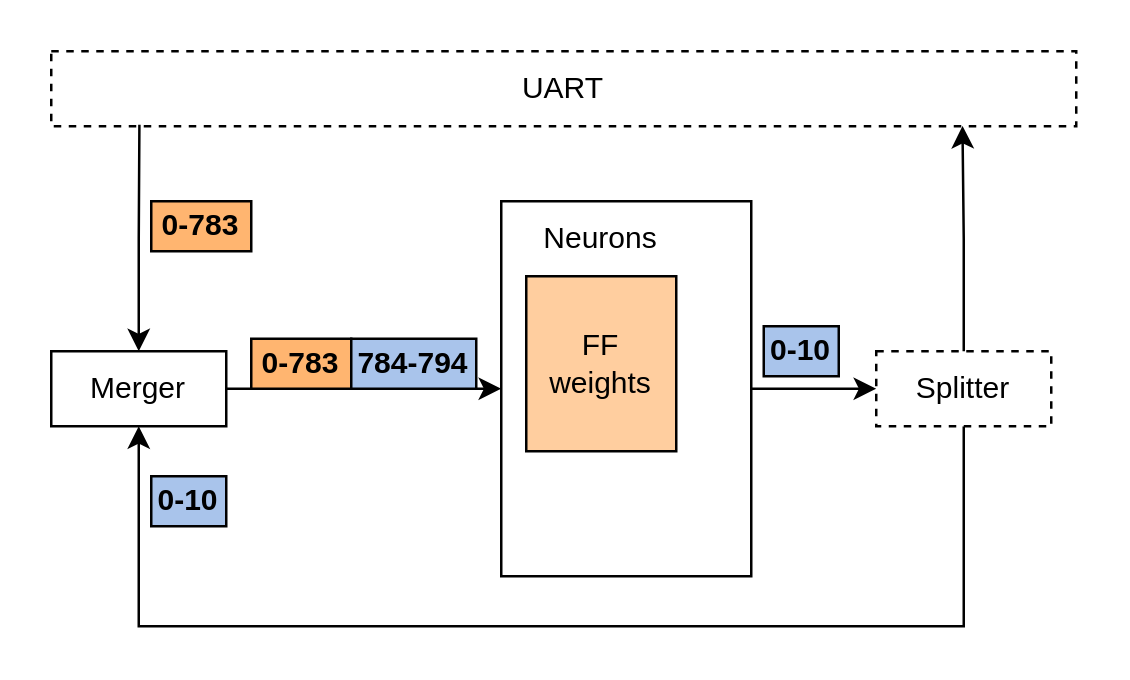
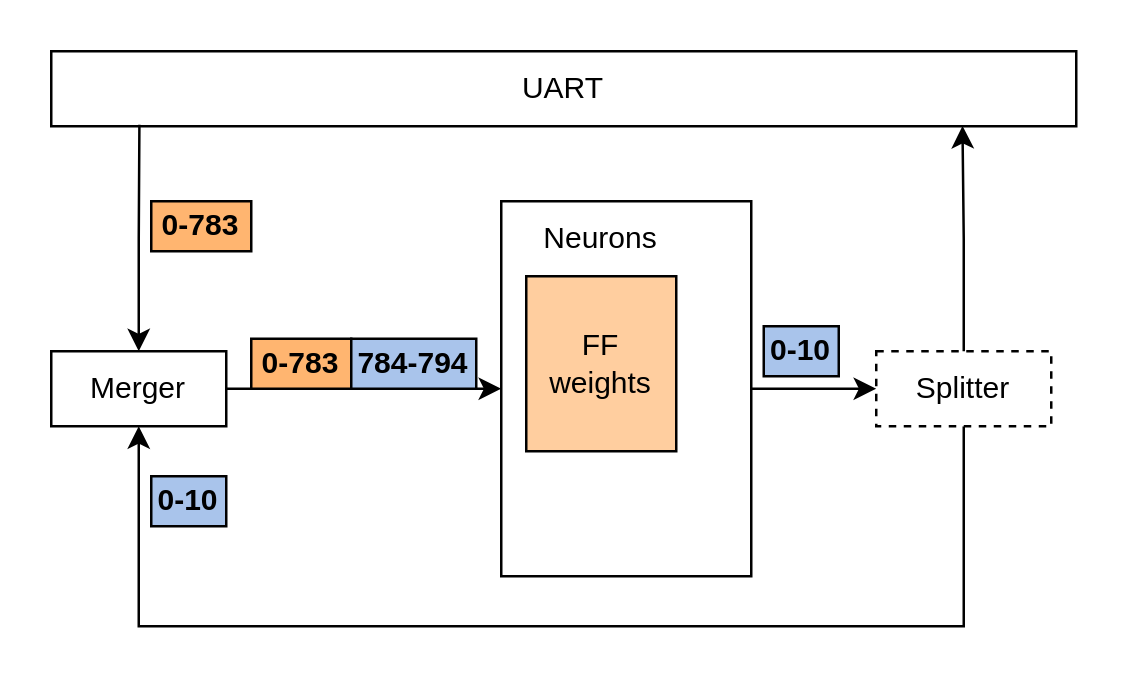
node "UART": style dashed -> solid
